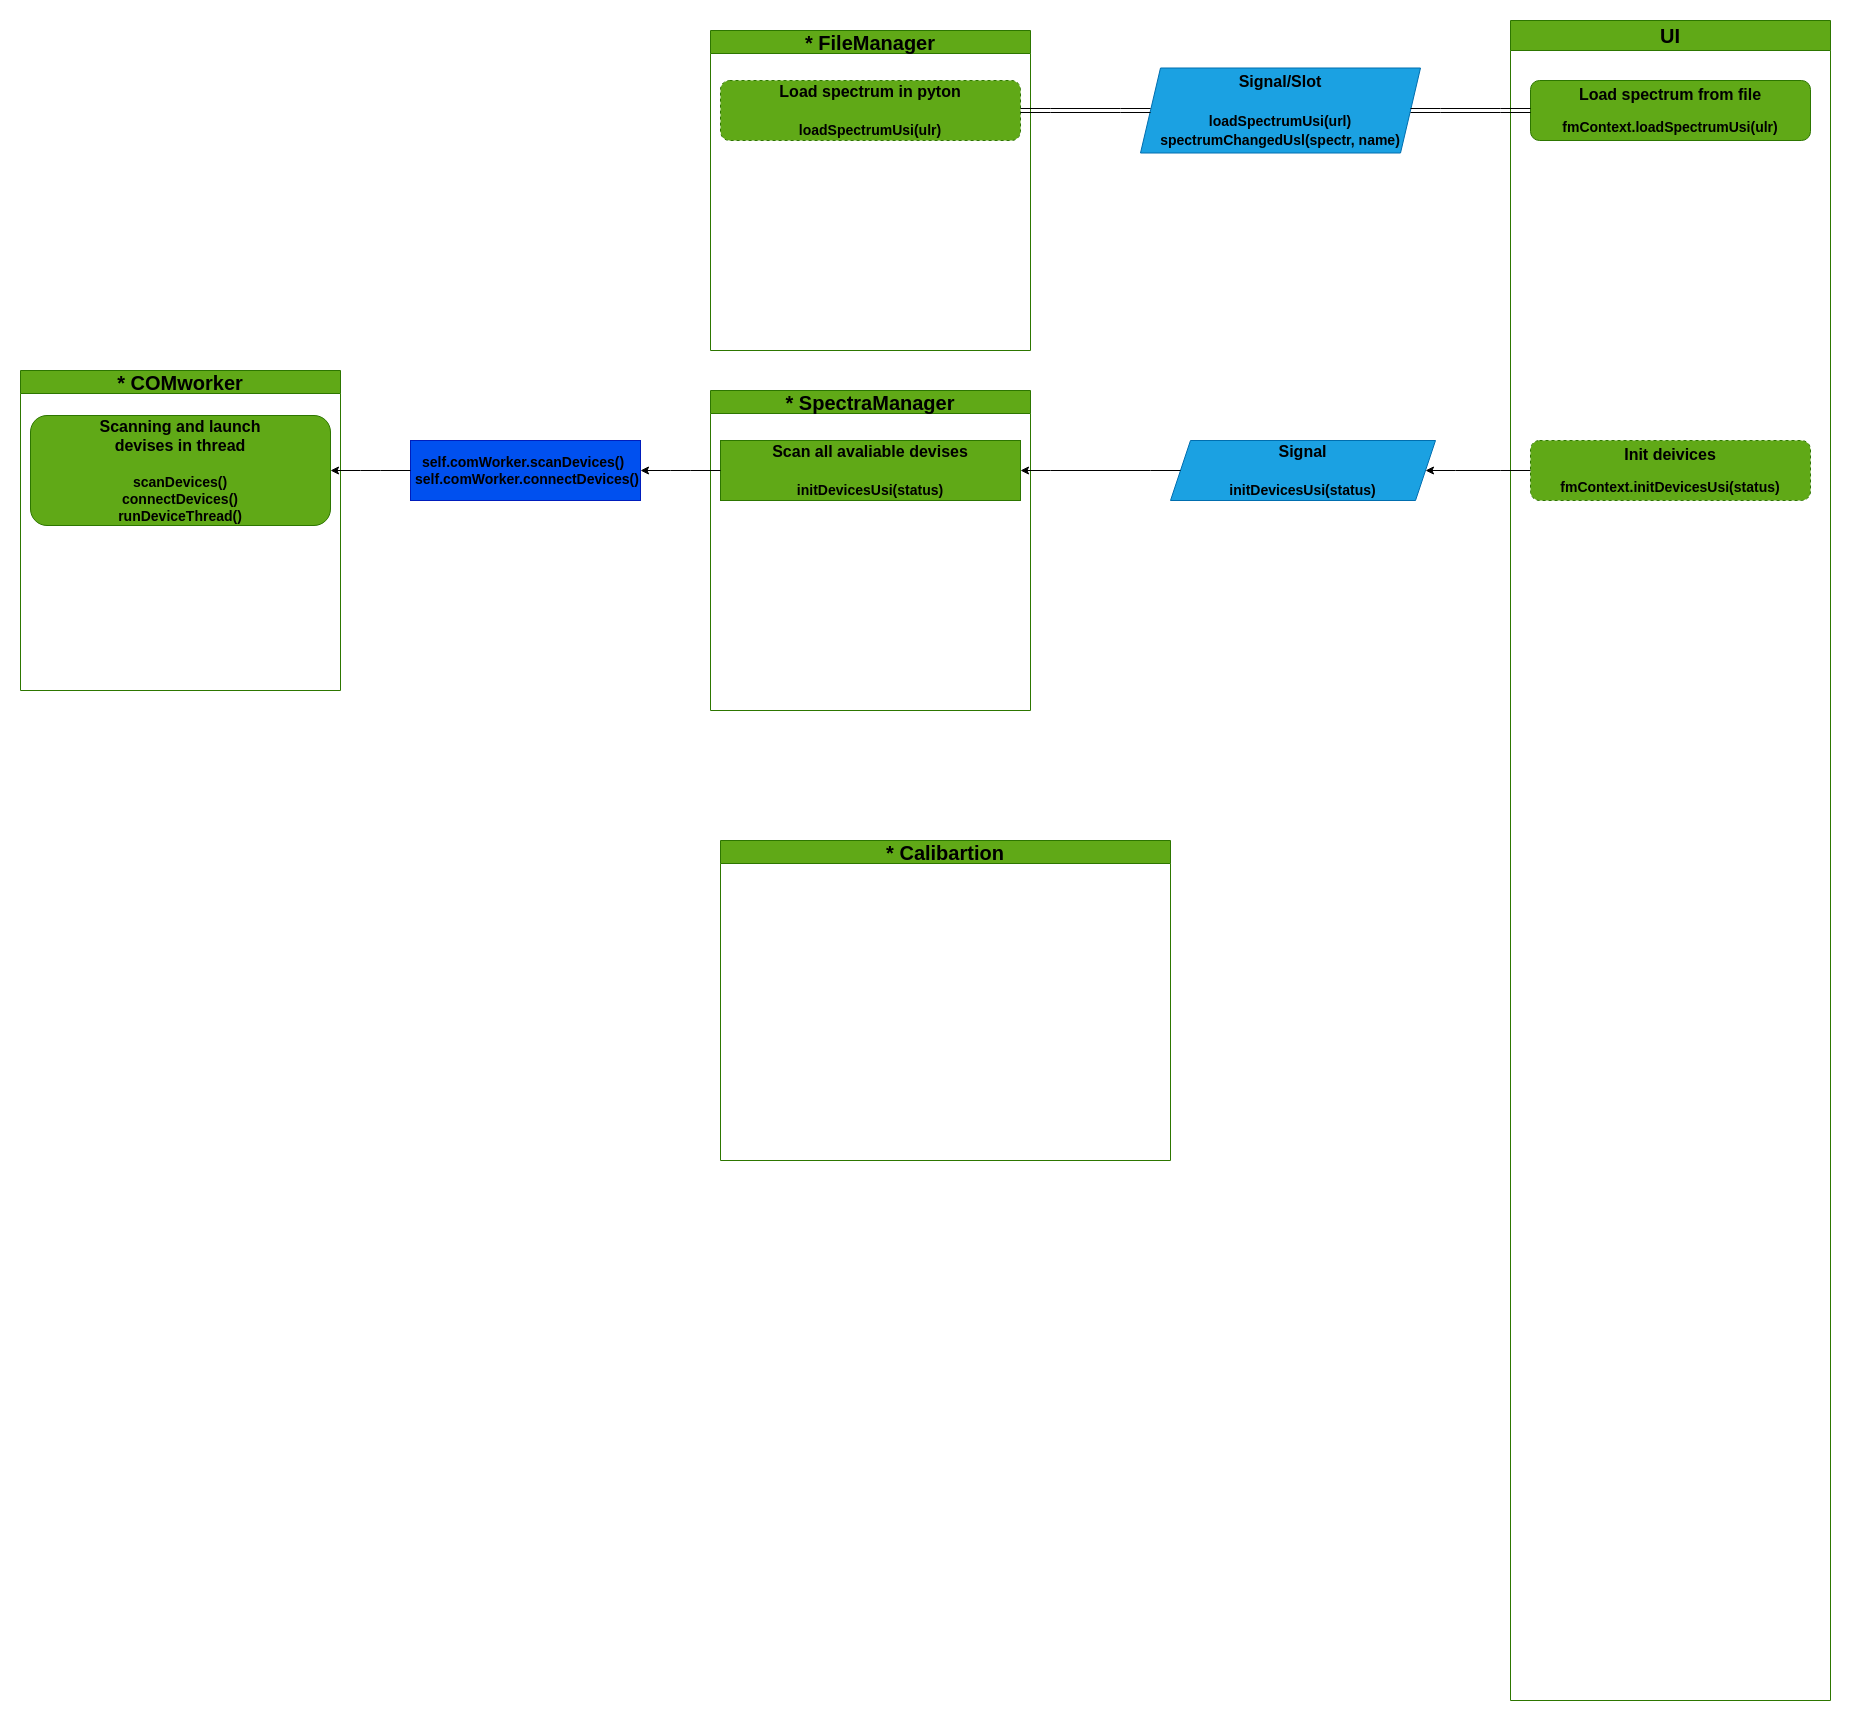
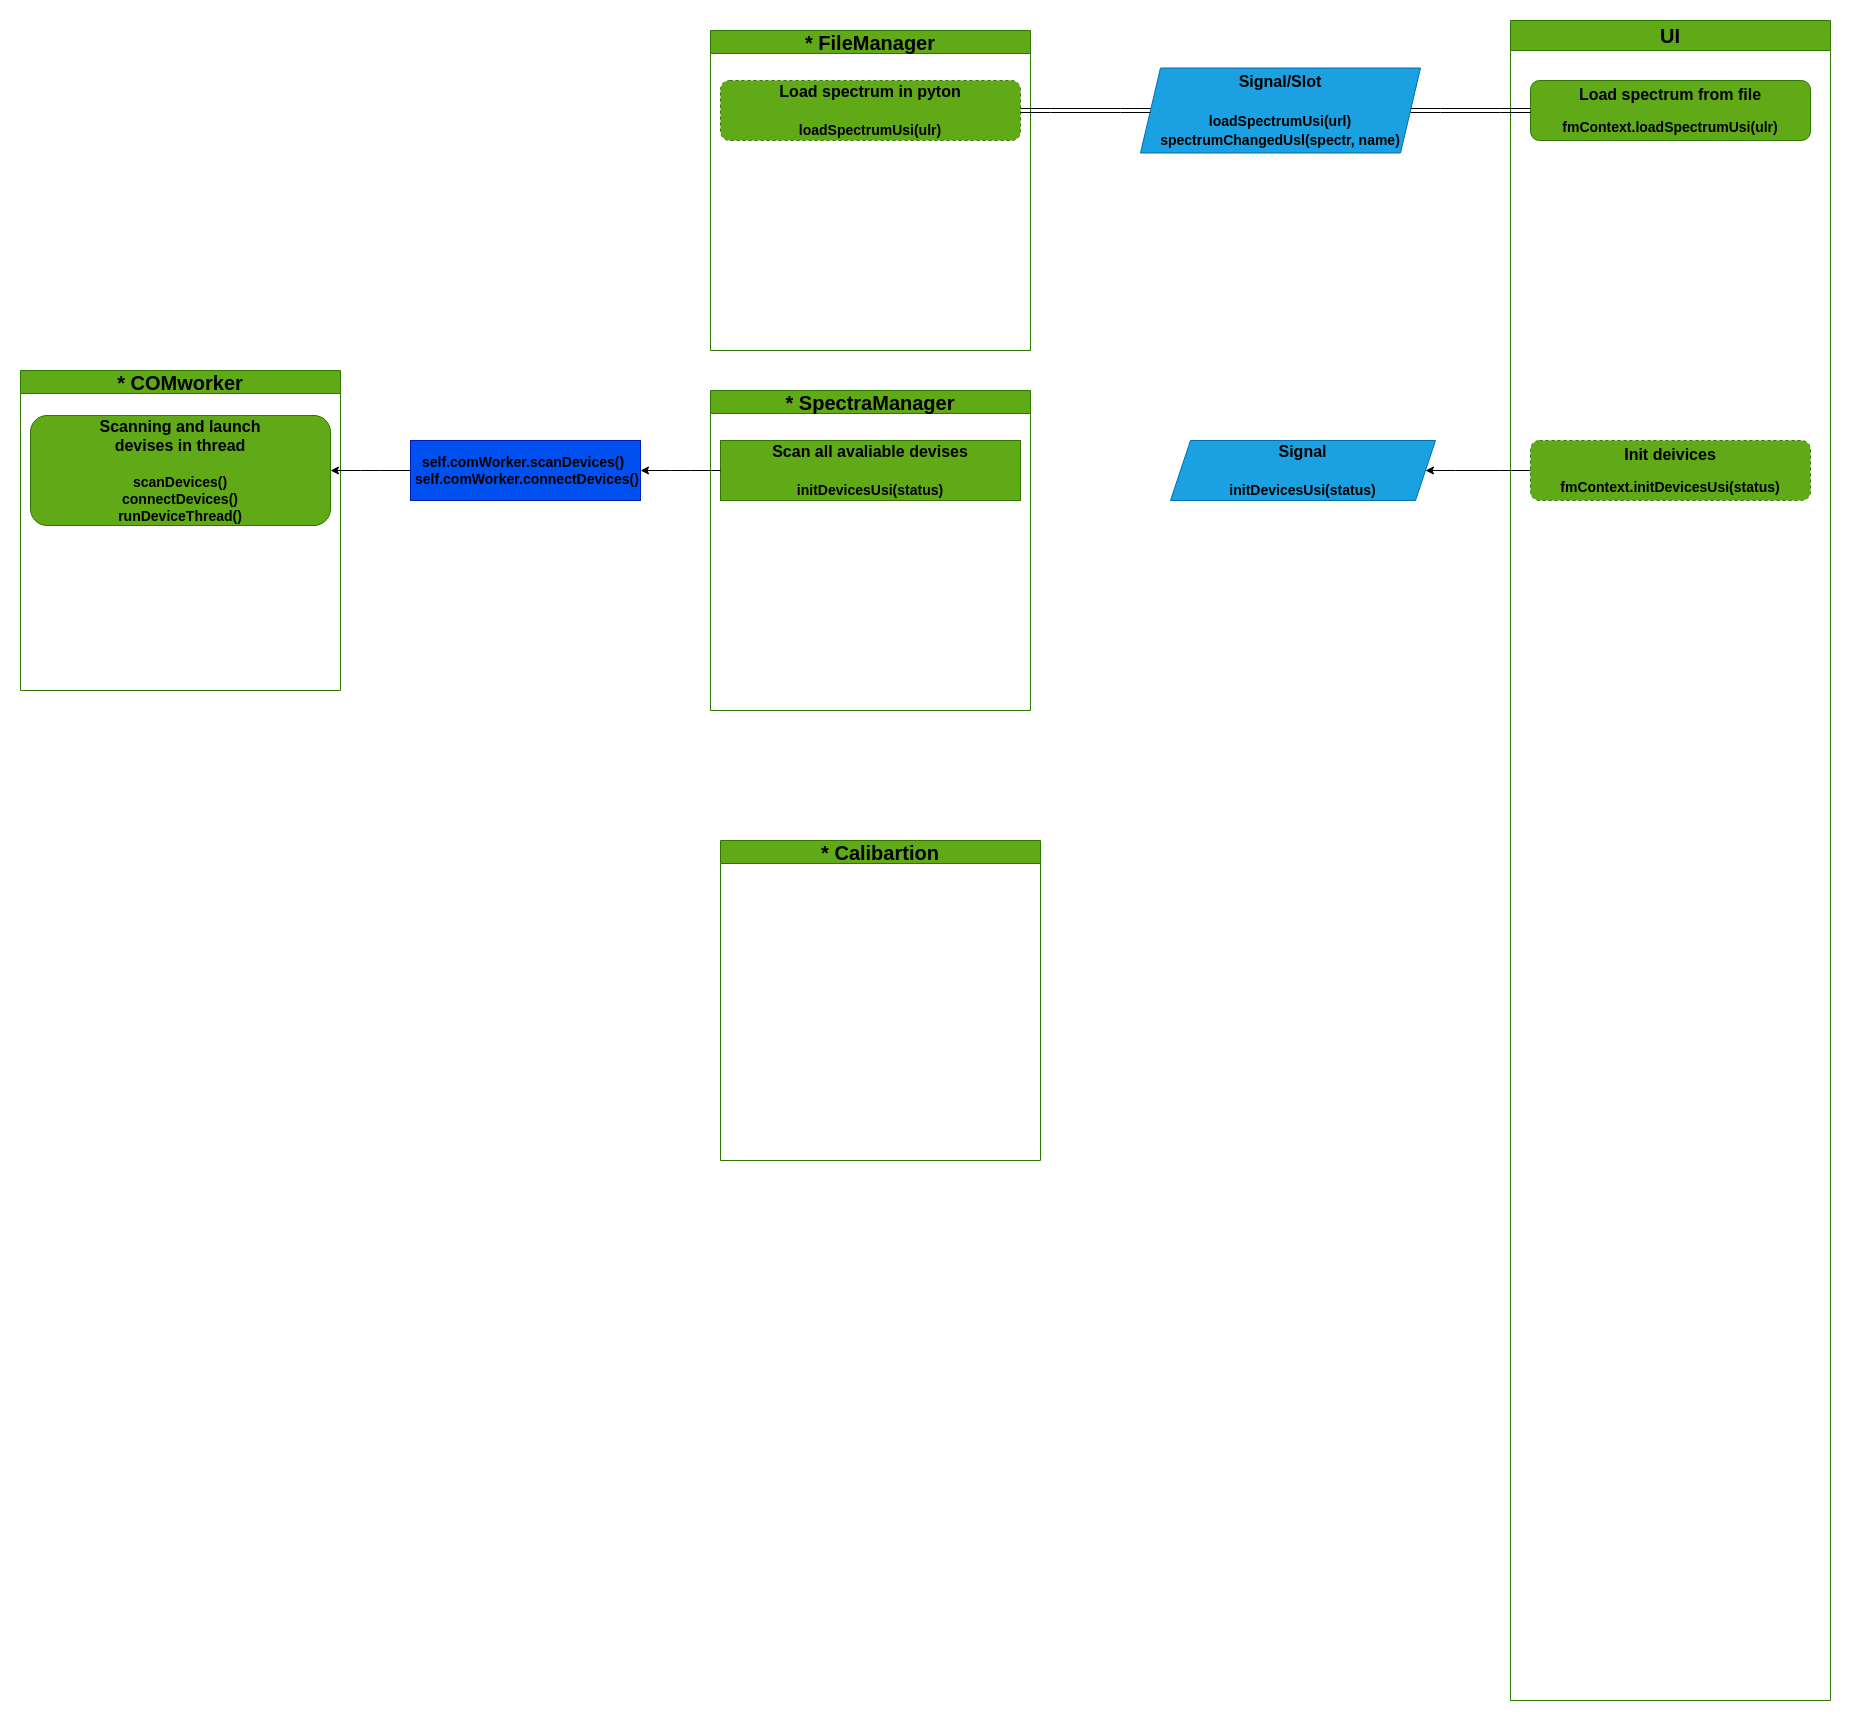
edge "Signal initDevicesUsi(status)" -> "Scan all avaliable devises initDevicesUsi(status)": removed
node "* Calibartion": size 450x320 -> 320x320
